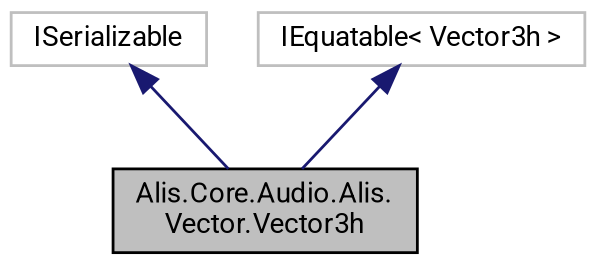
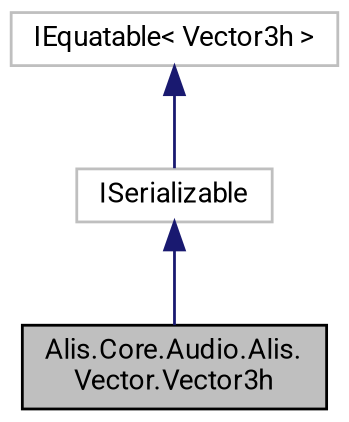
edge "Alis.Core.Audio.Alis. Vector.Vector3h" -> "IEquatable< Vector3h >": now "ISerializable" -> "IEquatable< Vector3h >"
